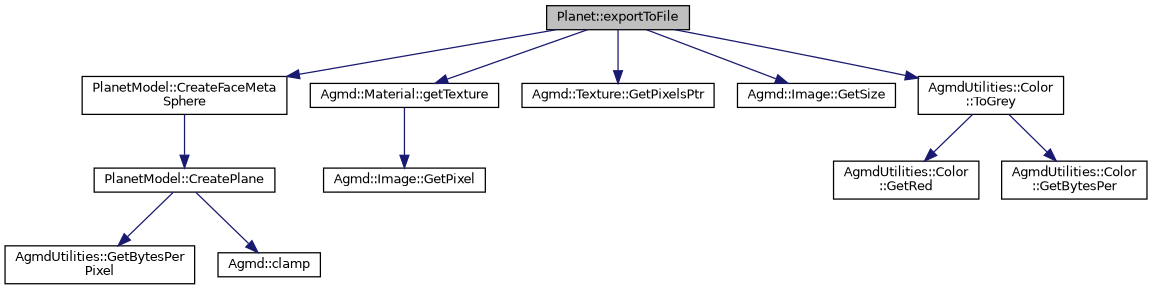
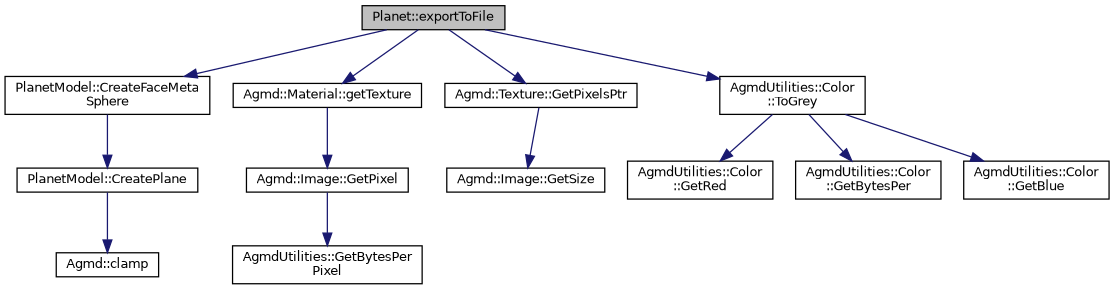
edge "Planet::exportToFile" -> "Agmd::Image::GetSize": now "Agmd::Texture::GetPixelsPtr" -> "Agmd::Image::GetSize"
node "AgmdUtilities::Color ::GetBlue": added
edge "PlanetModel::CreatePlane" -> "AgmdUtilities::GetBytesPer Pixel": now "Agmd::Image::GetPixel" -> "AgmdUtilities::GetBytesPer Pixel"
